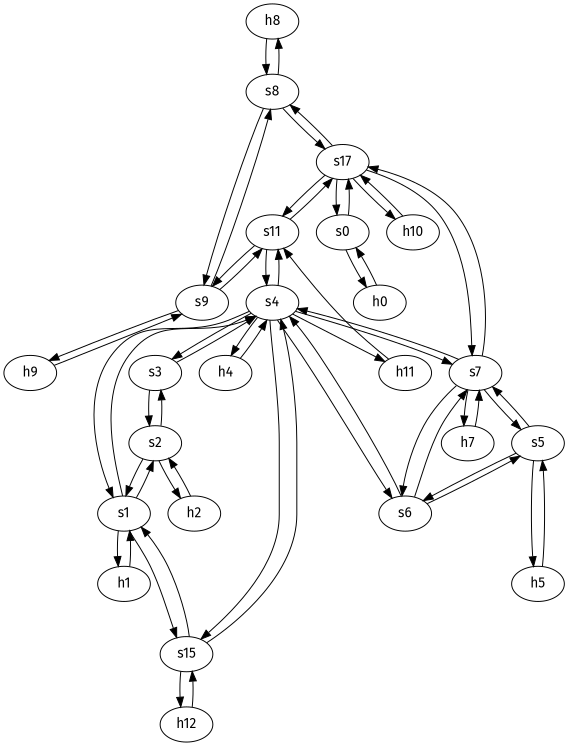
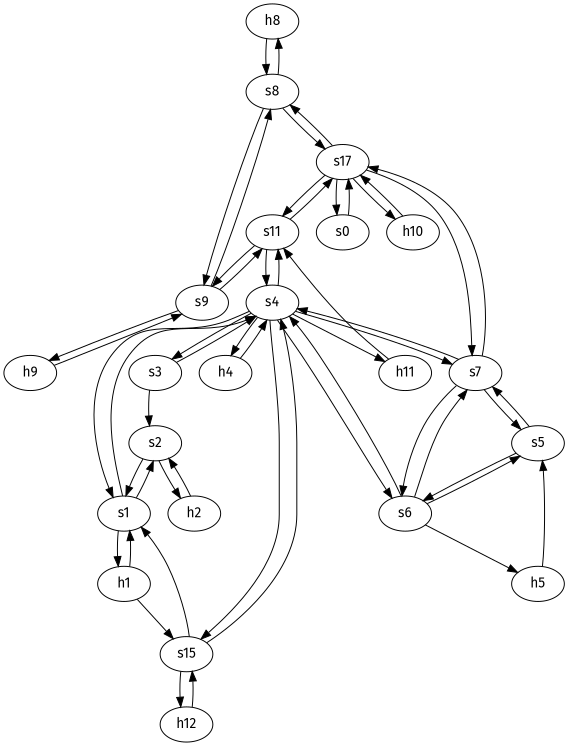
node "h0": removed
edge "s2" -> "s3": removed
node "h7": removed
edge "s5" -> "h5": now "s6" -> "h5"
edge "s1" -> "s15": now "h1" -> "s15"
